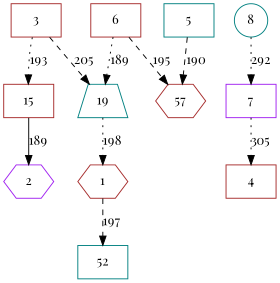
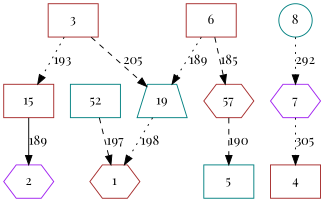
edge "5" -> "57": reversed
edge "6" -> "57": label "195" -> "185"
node "7": shape box -> hexagon
edge "1" -> "52": reversed
